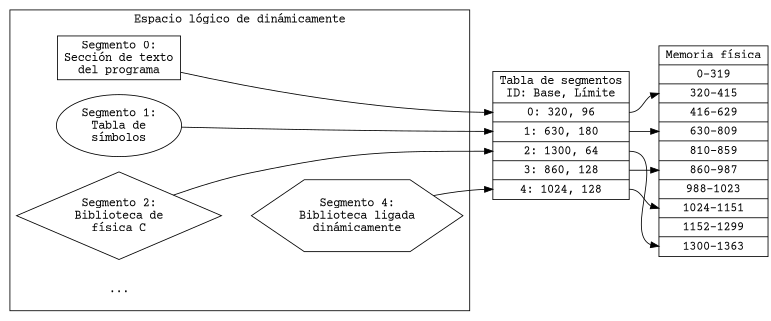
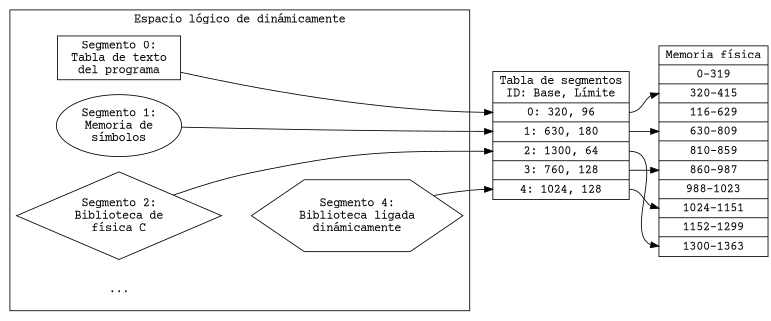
node "Segmento 0: Sección de texto del programa": label "Segmento 0: Sección de texto del programa" -> "Segmento 0: Tabla de texto del programa"
node "Memoria física": text "416-629" -> "116-629"
node "Segmento 1: Tabla de símbolos": label "Segmento 1: Tabla de símbolos" -> "Segmento 1: Memoria de símbolos"
node "Tabla de segmentos": text "3: 860, 128" -> "3: 760, 128"
